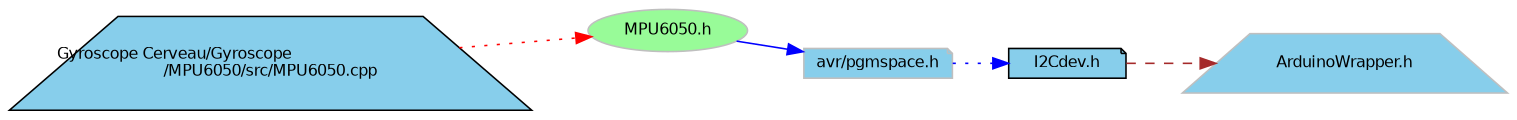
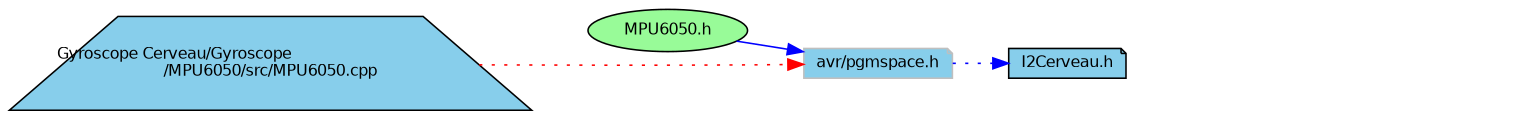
node "MPU6050.h": color grey75 -> black
edge "Gyroscope Cerveau/Gyroscope /MPU6050/src/MPU6050.cpp" -> "MPU6050.h": now "Gyroscope Cerveau/Gyroscope /MPU6050/src/MPU6050.cpp" -> "avr/pgmspace.h"
node "I2Cdev.h": label "I2Cdev.h" -> "I2Cerveau.h"
node "ArduinoWrapper.h": removed
